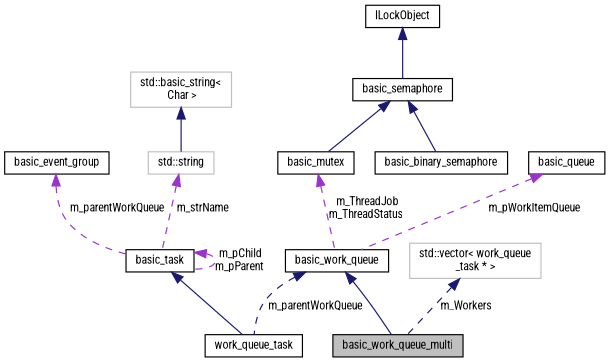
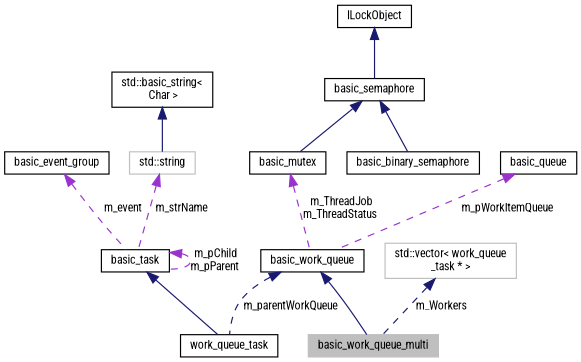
node "std::basic_string< Char >": color grey75 -> black
edge "basic_task" -> "basic_event_group": label " m_parentWorkQueue" -> " m_event"
node "basic_work_queue_multi": color black -> grey75
